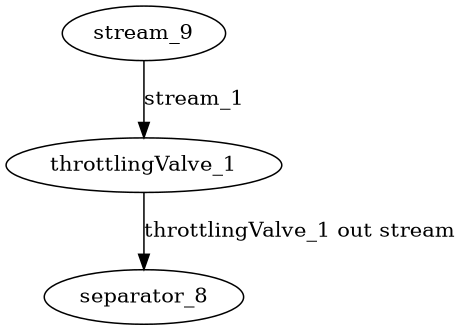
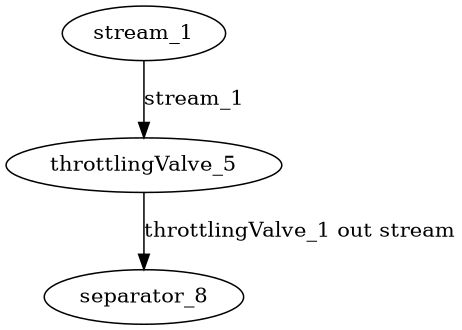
node "stream_9": label "stream_9" -> "stream_1"
node "throttlingValve_1": label "throttlingValve_1" -> "throttlingValve_5"
